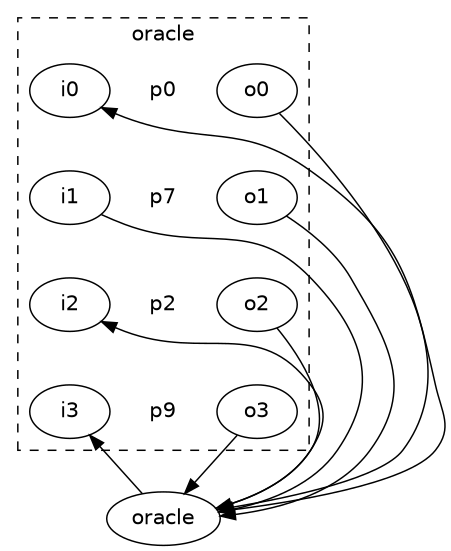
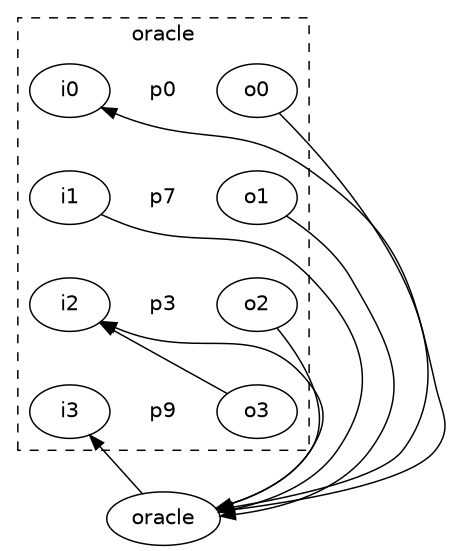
node "p2": label "p2" -> "p3"
edge "o3" -> "oracle": now "o3" -> "i2"
